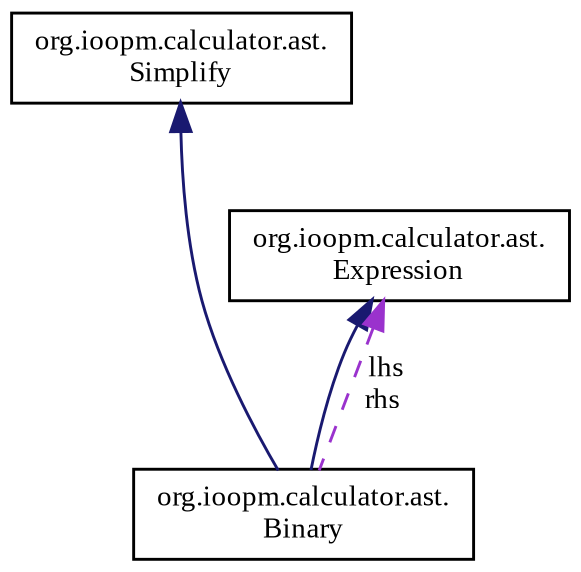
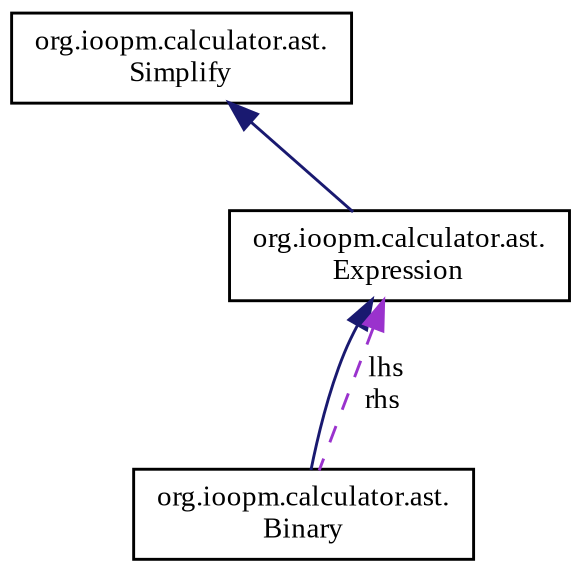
edge "org.ioopm.calculator.ast. Binary" -> "org.ioopm.calculator.ast. Simplify": now "org.ioopm.calculator.ast. Expression" -> "org.ioopm.calculator.ast. Simplify"
